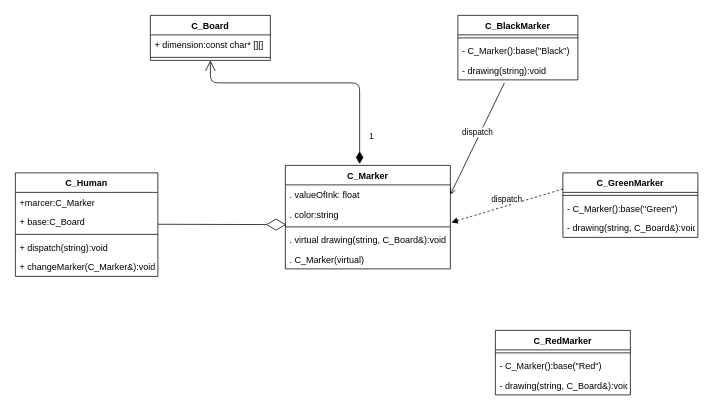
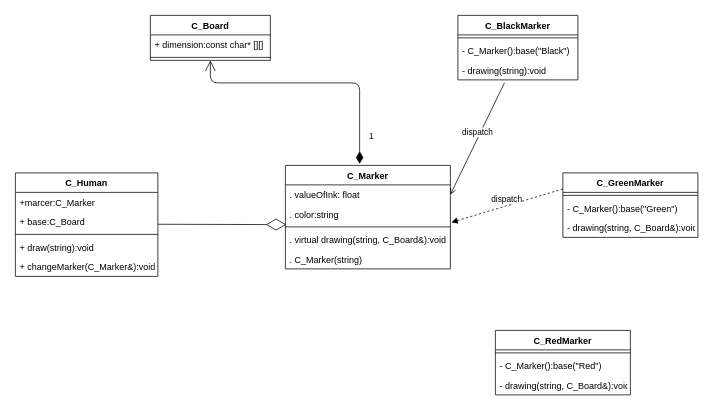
node "+ dispatch(string):void": label "+ dispatch(string):void" -> "+ draw(string):void"
node ". C_Marker(virtual)": label ". C_Marker(virtual)" -> ". C_Marker(string)"
